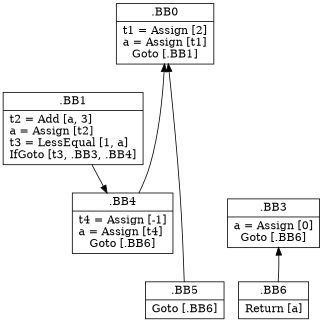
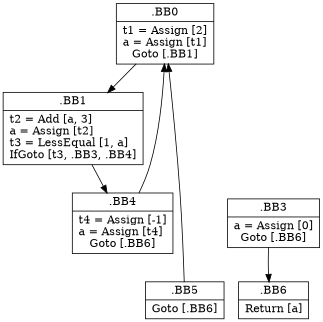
edge ".BB0" -> ".BB1": added
edge ".BB6" -> ".BB3": reversed
